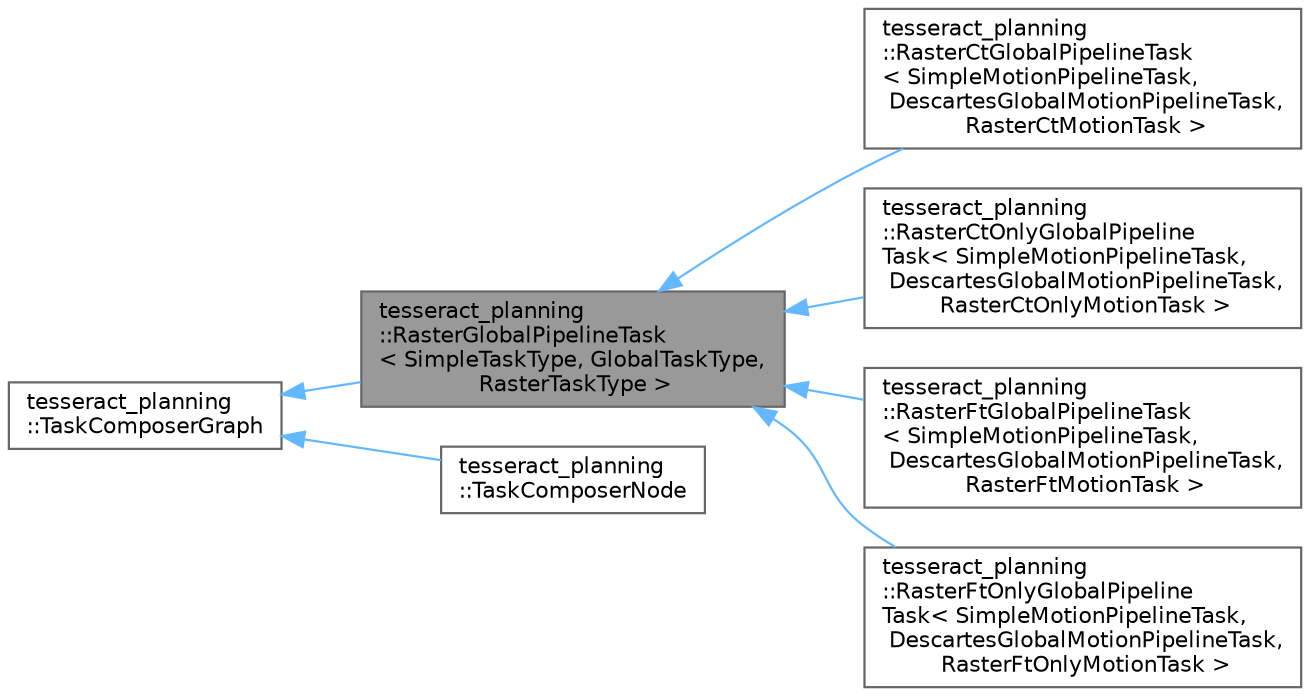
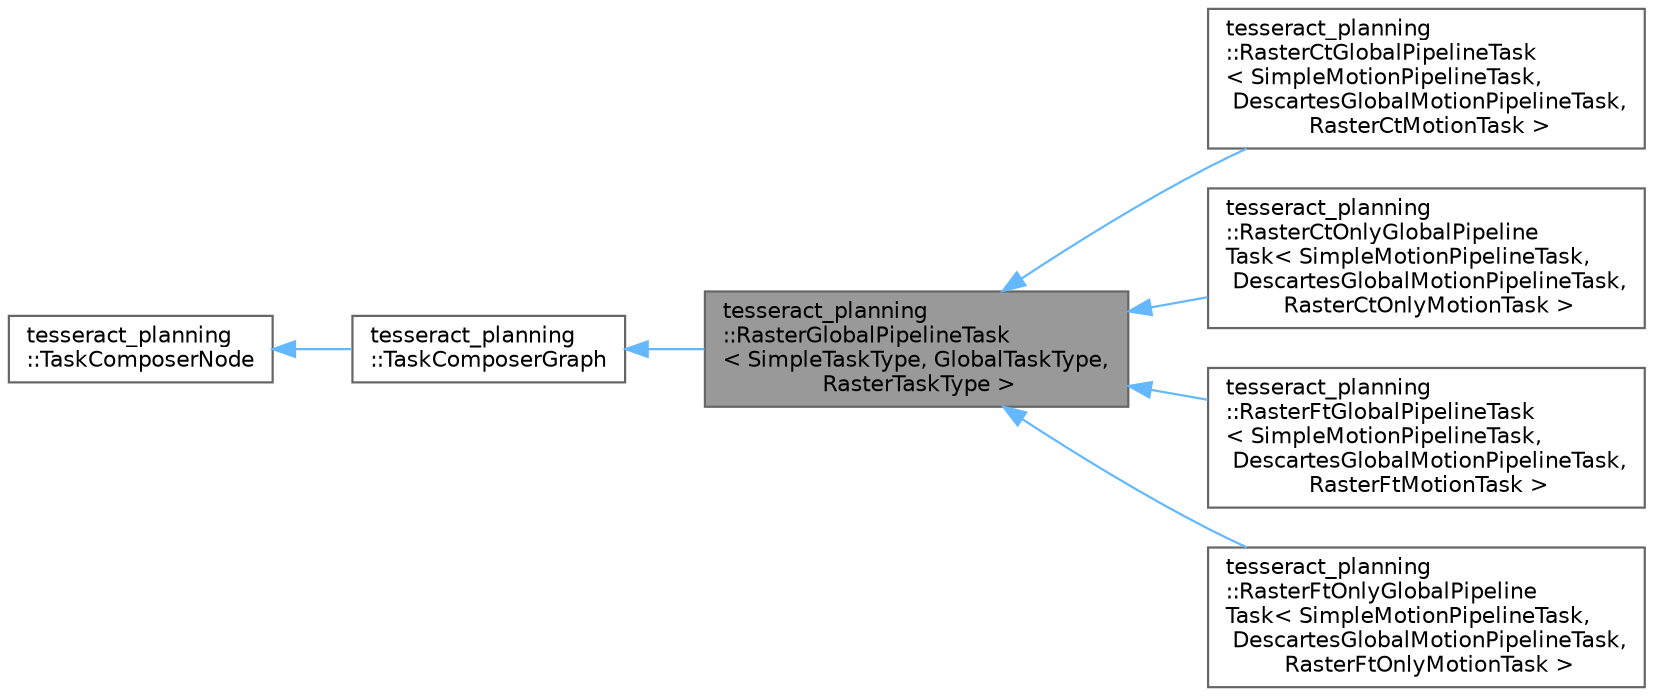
edge "tesseract_planning ::TaskComposerNode" -> "tesseract_planning ::TaskComposerGraph": reversed
